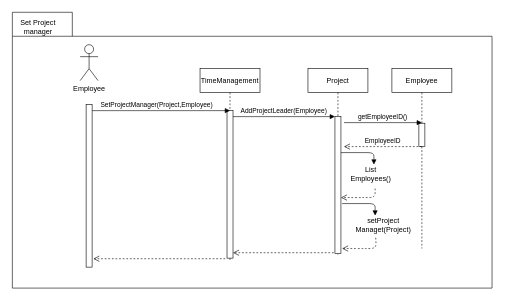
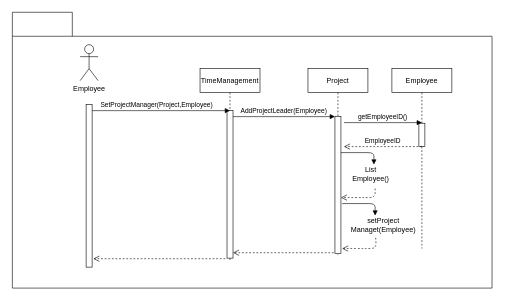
node "Set Project manager": removed
node "List Employees()": label "List Employees()" -> "List Employee()"
node "setProject Managet(Project)": label "setProject Managet(Project)" -> "setProject Managet(Employee)"
